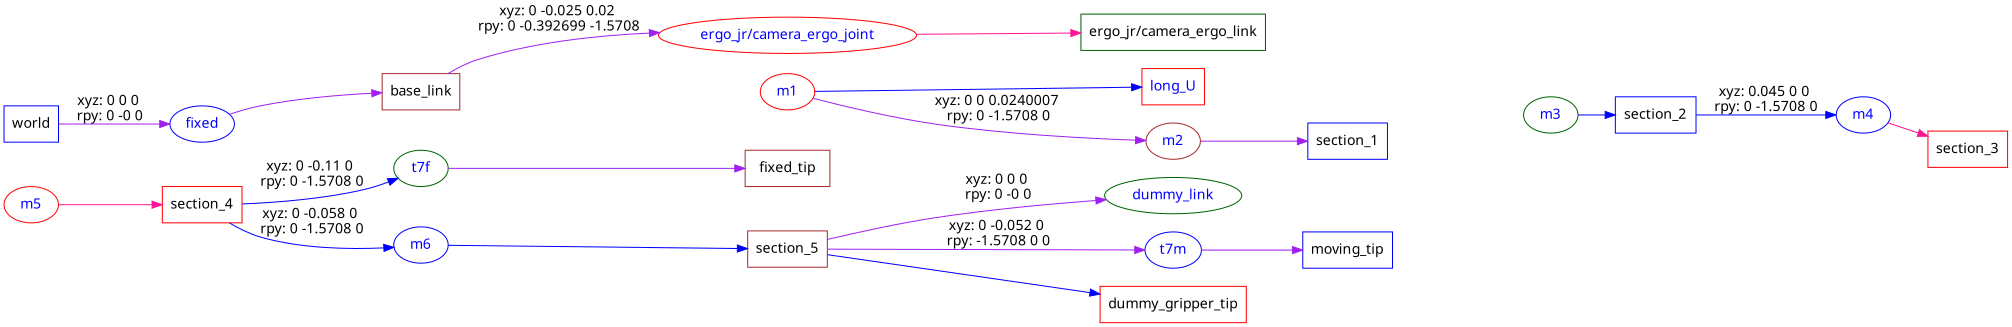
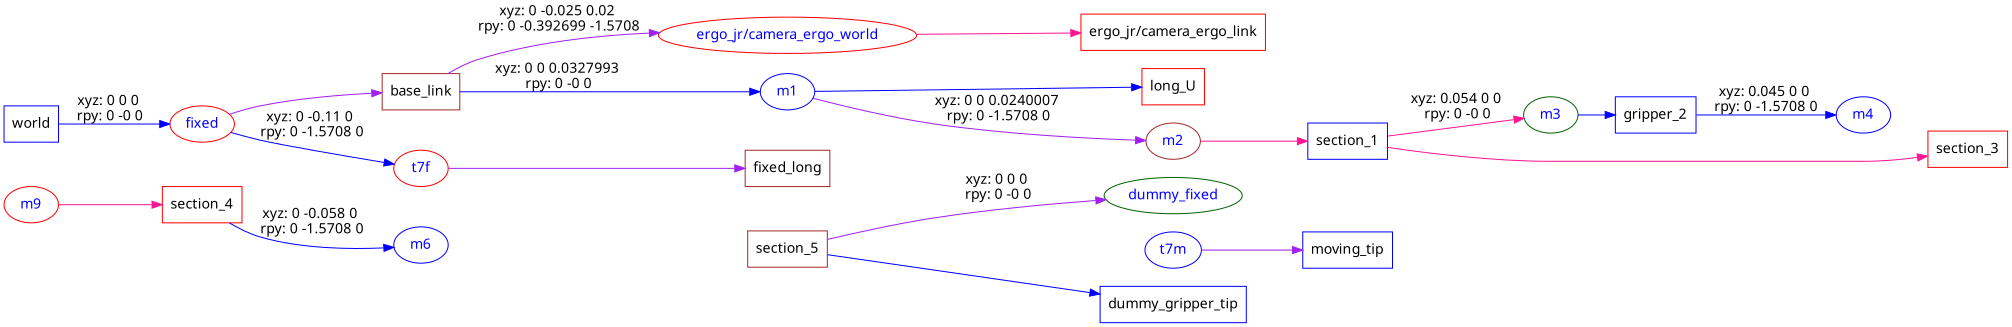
node "ergo_jr/camera_ergo_link": color darkgreen -> red
node "ergo_jr/camera_ergo_joint": label "ergo_jr/camera_ergo_joint" -> "ergo_jr/camera_ergo_world"
node "long_U": fontcolor blue -> black
edge "base_link" -> "m1": added, label "xyz: 0 0 0.0327993 rpy: 0 -0 0"
node "m1": color red -> blue
node "section_2": label "section_2" -> "gripper_2"
edge "world" -> "fixed": color purple -> blue
node "fixed": color blue -> red
edge "section_1" -> "m3": added, label "xyz: 0.054 0 0 rpy: 0 -0 0"
edge "m4" -> "section_3": now "section_1" -> "section_3"
edge "m2" -> "section_1": color purple -> deeppink
node "t7f": color darkgreen -> red
node "fixed_tip": label "fixed_tip" -> "fixed_long"
node "dummy_link": label "dummy_link" -> "dummy_fixed"
edge "section_4" -> "t7f": now "fixed" -> "t7f"
node "m5": label "m5" -> "m9"
edge "m6" -> "section_5": removed
edge "section_5" -> "t7m": removed, label "xyz: 0 -0.052 0 rpy: -1.5708 0 0"
node "dummy_gripper_tip": color red -> blue
